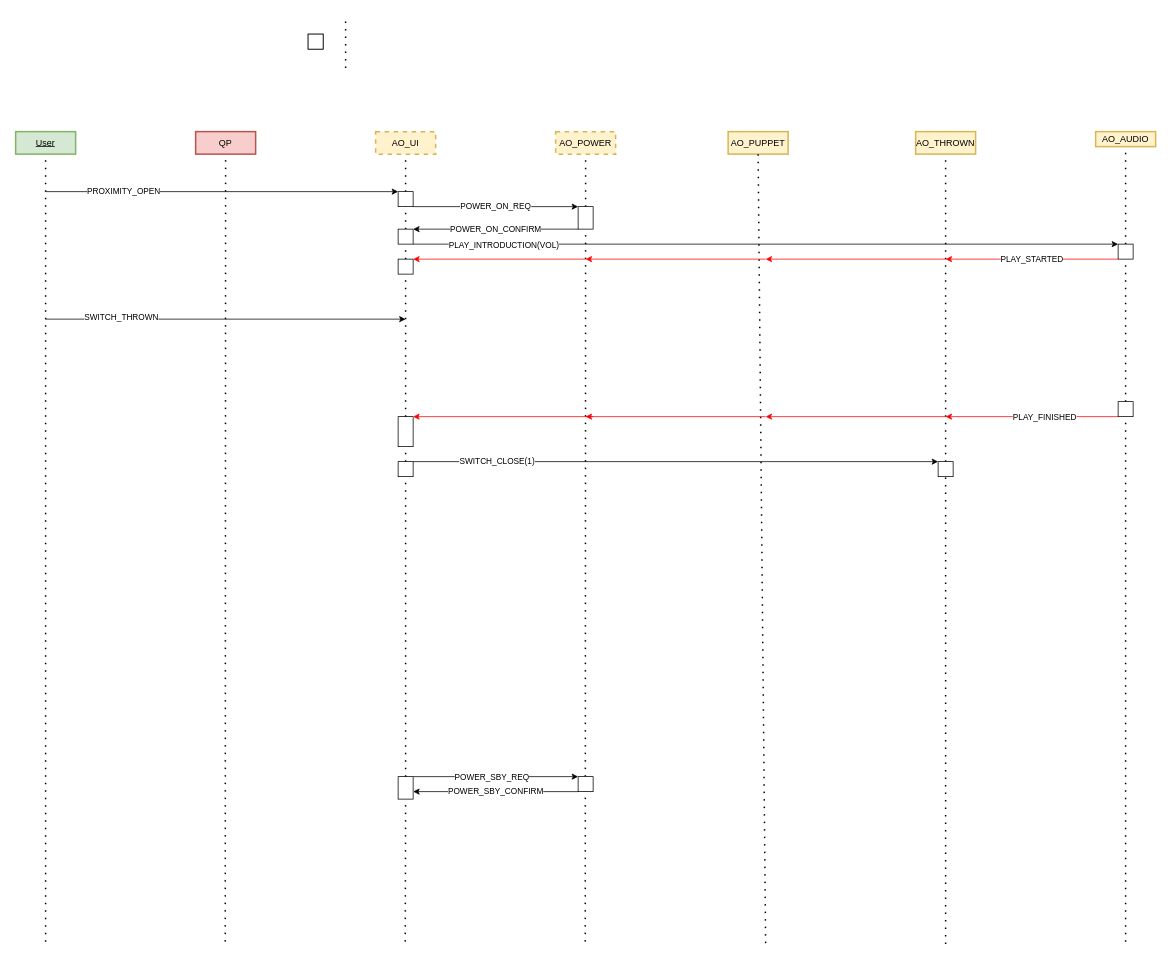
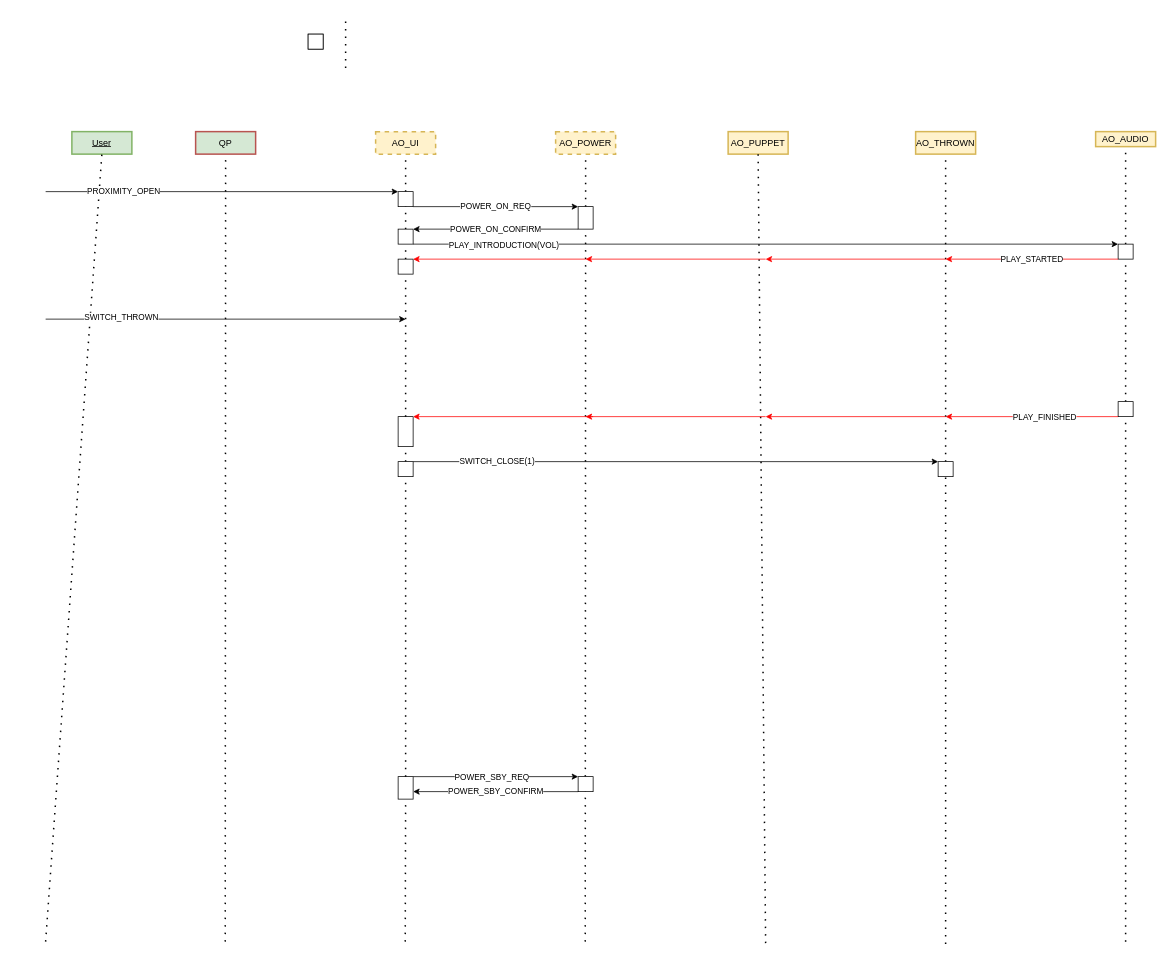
node "User": moved (45, 143) -> (102, 143)
node "QP": fillcolor #f8cecc -> #d5e8d4
